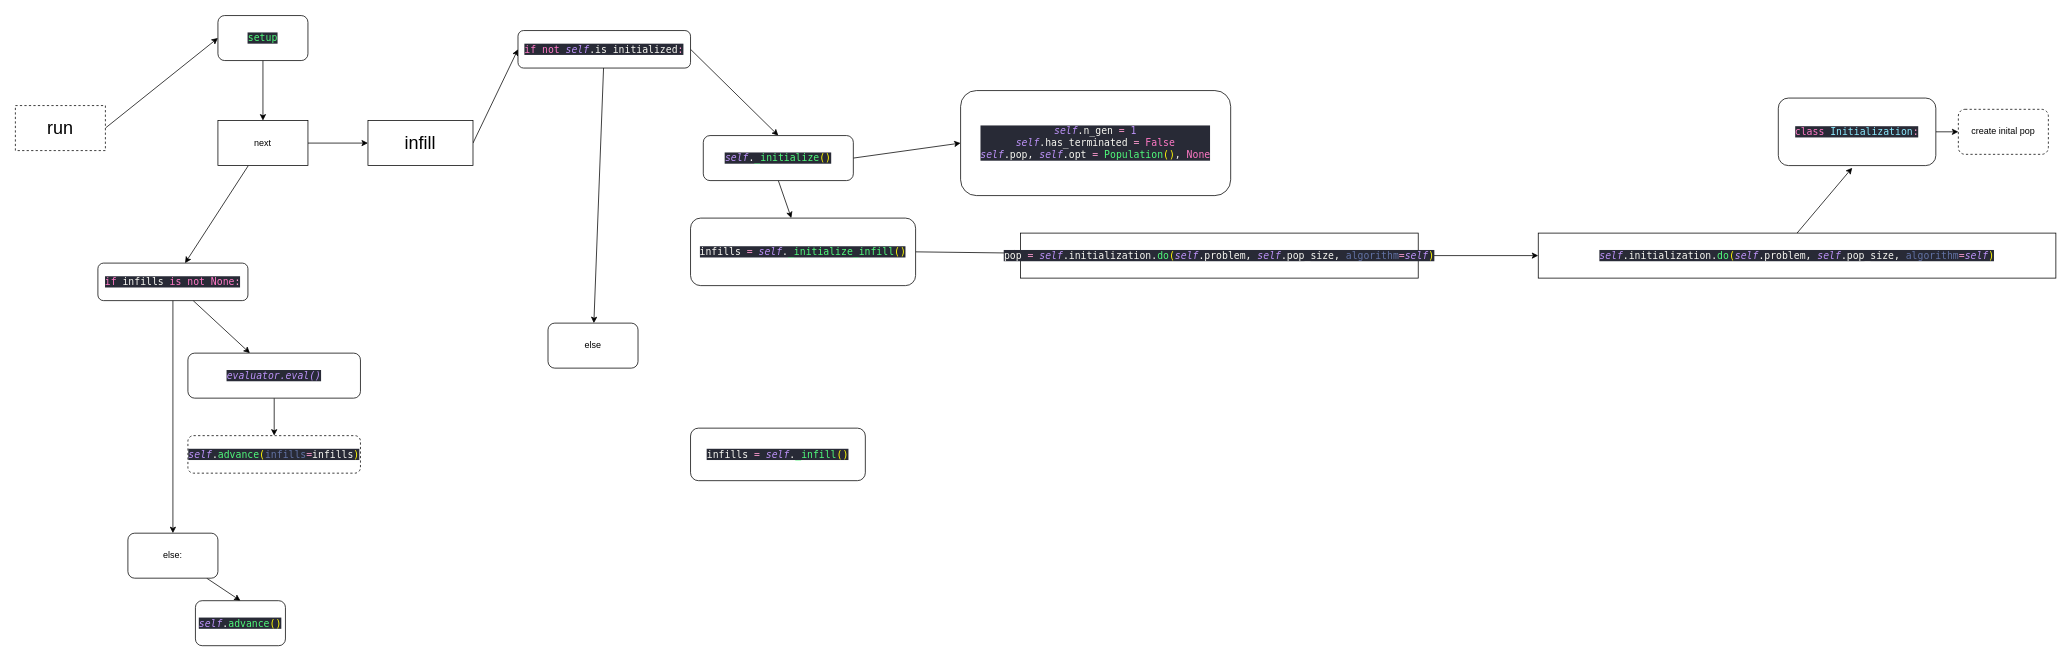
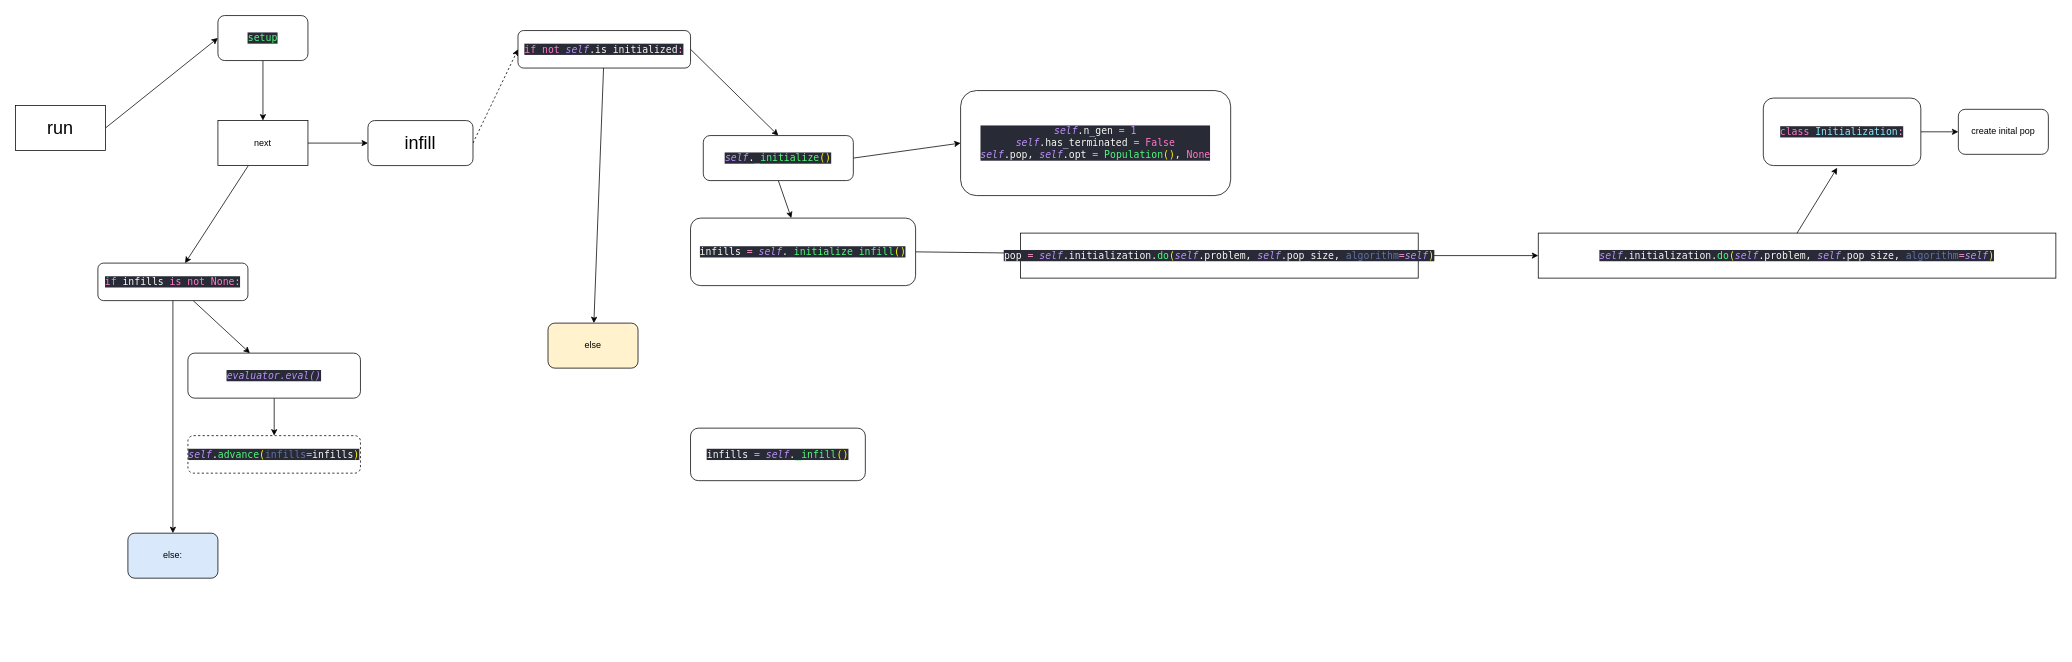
edge "infill" -> "if not self.is_initialized:": style solid -> dashed
node "run": style dashed -> solid
node "class Initialization:": moved (1857, 132) -> (1842, 132)
node "create inital pop": style dashed -> solid
node "infill": shape rectangle -> rounded rectangle
node "else": fillcolor #ffffff -> #fff2cc
node "else:": fillcolor #ffffff -> #dae8fc
edge "else:" -> "self.advance()": removed
node "self.advance()": removed
